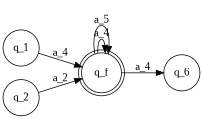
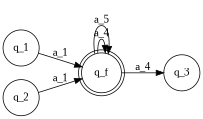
edge "q_1" -> "q_f": label "a_4" -> "a_1"
node "q_6": label "q_6" -> "q_3"
edge "q_2" -> "q_f": label "a_2" -> "a_1"
